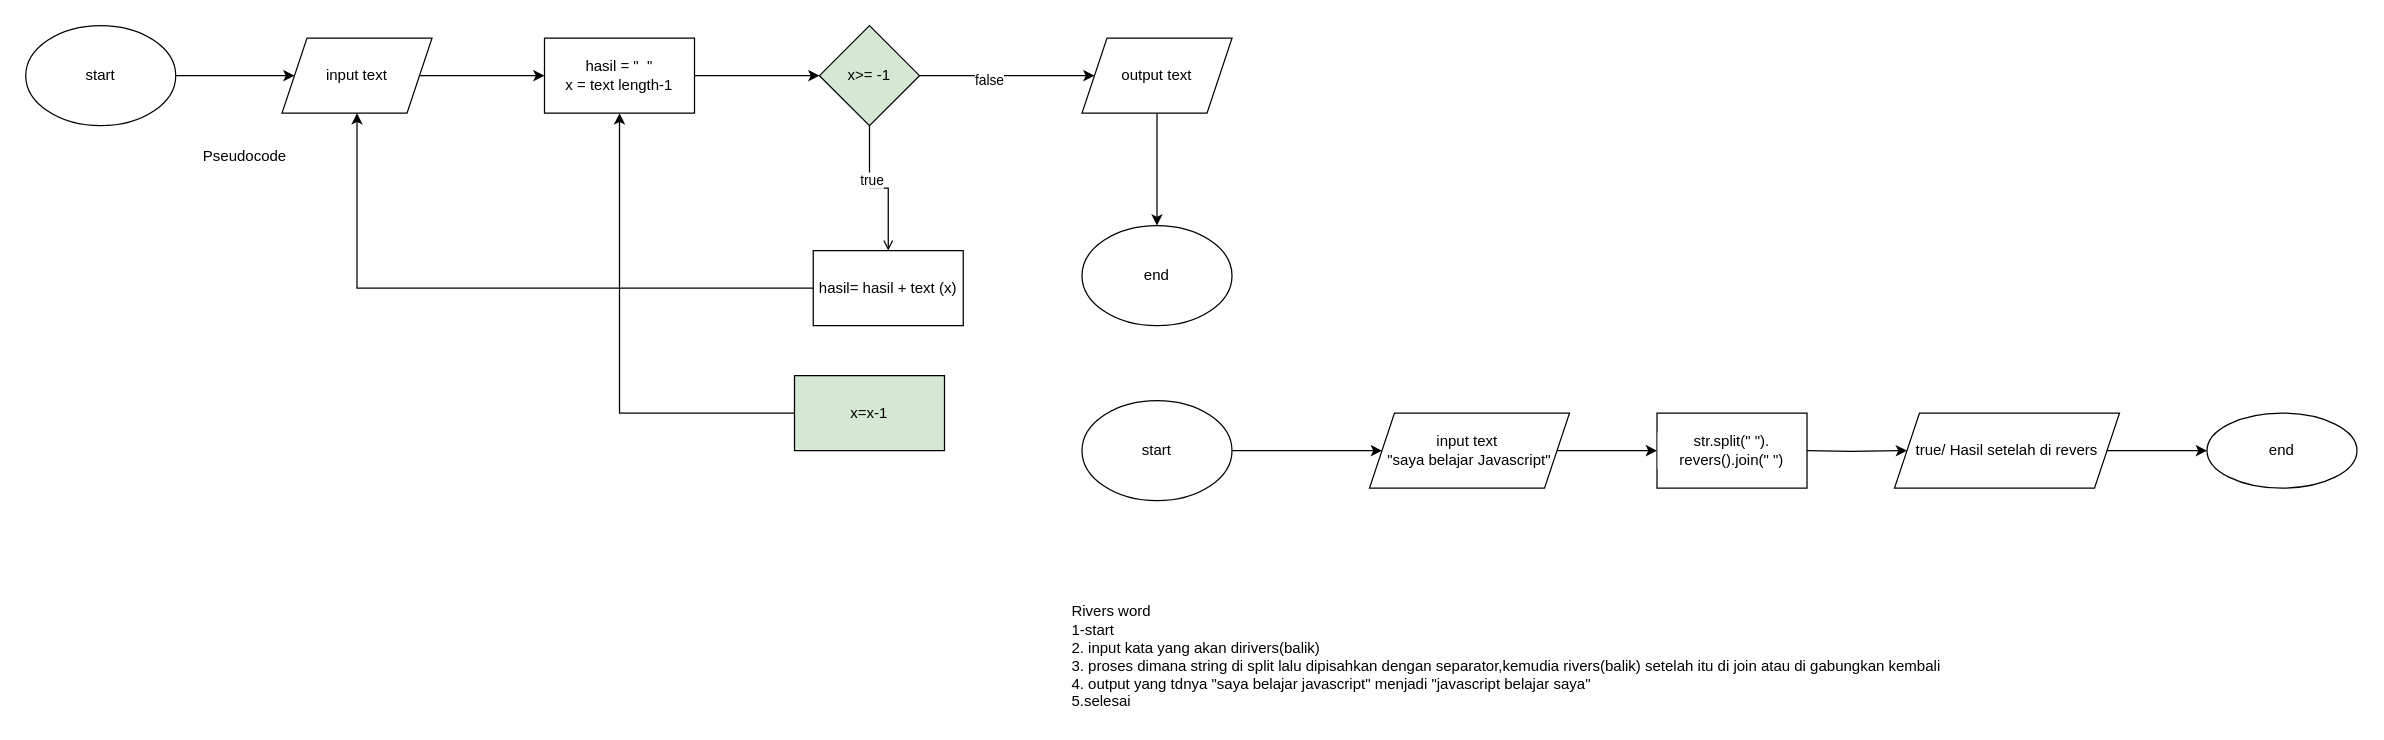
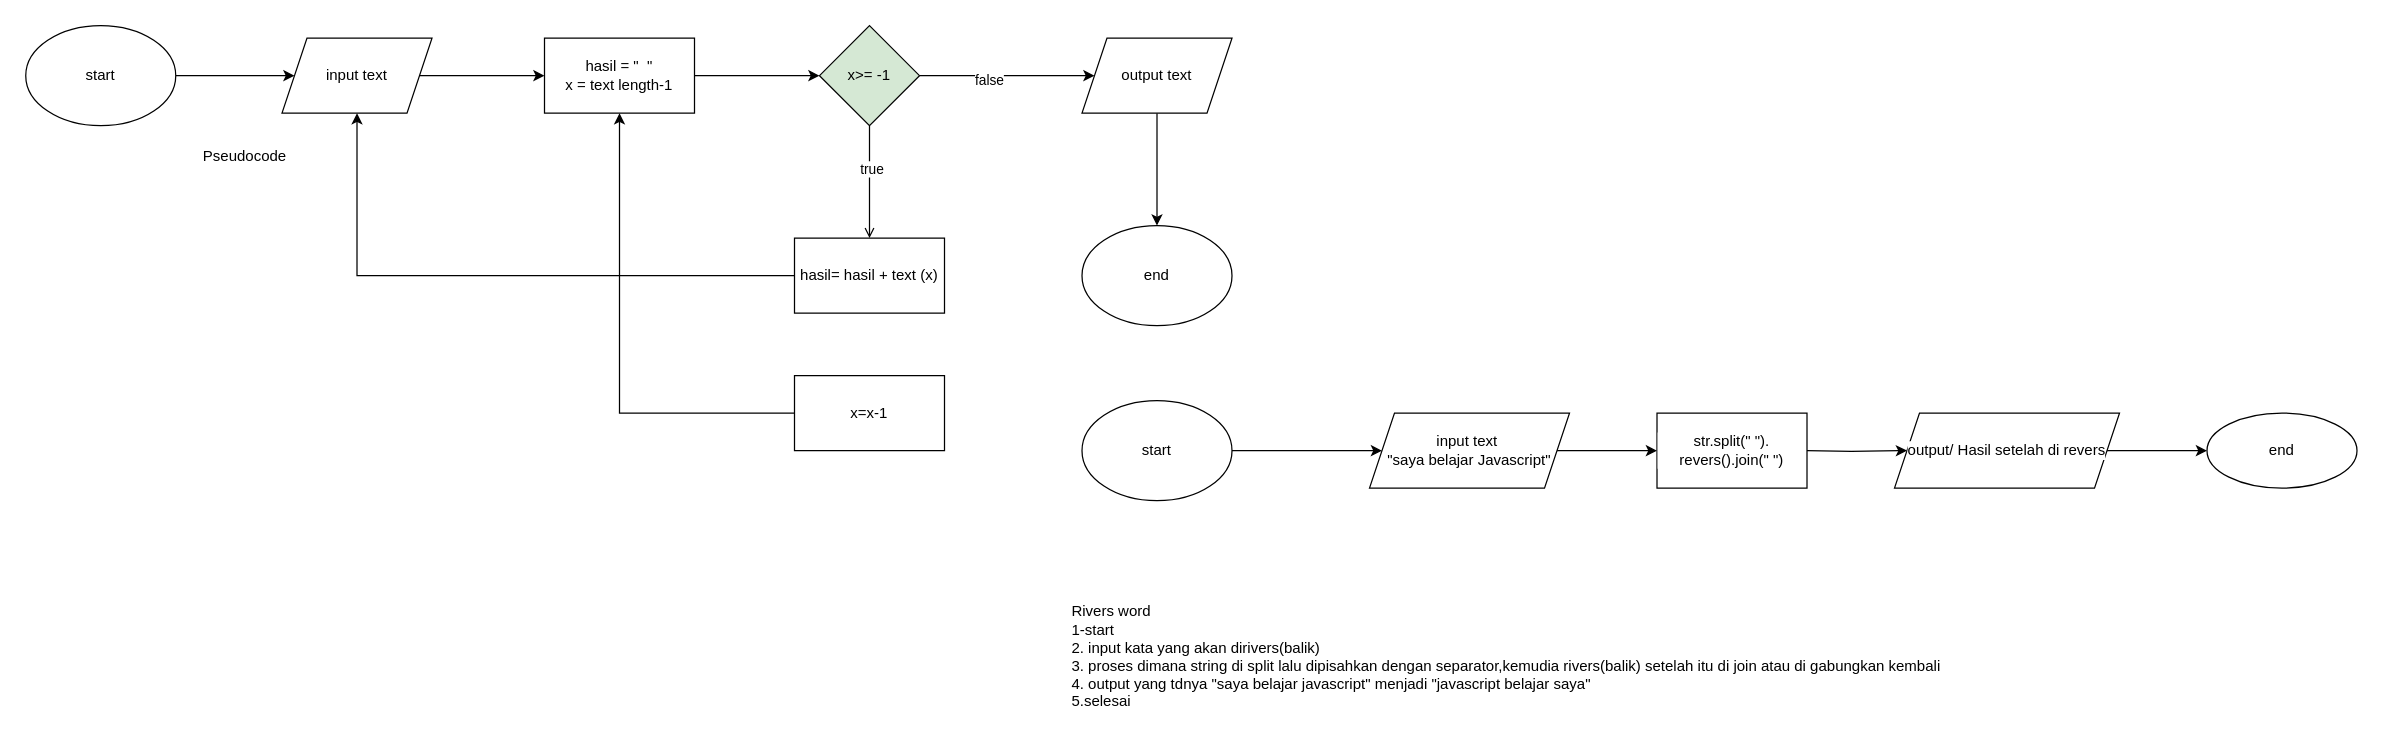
node "hasil= hasil + text (x)": moved (888, 288) -> (869, 276)
node "x=x-1": fillcolor #d5e8d4 -> #ffffff
node "true/ Hasil setelah di revers": label "true/ Hasil setelah di revers" -> "output/ Hasil setelah di revers"
